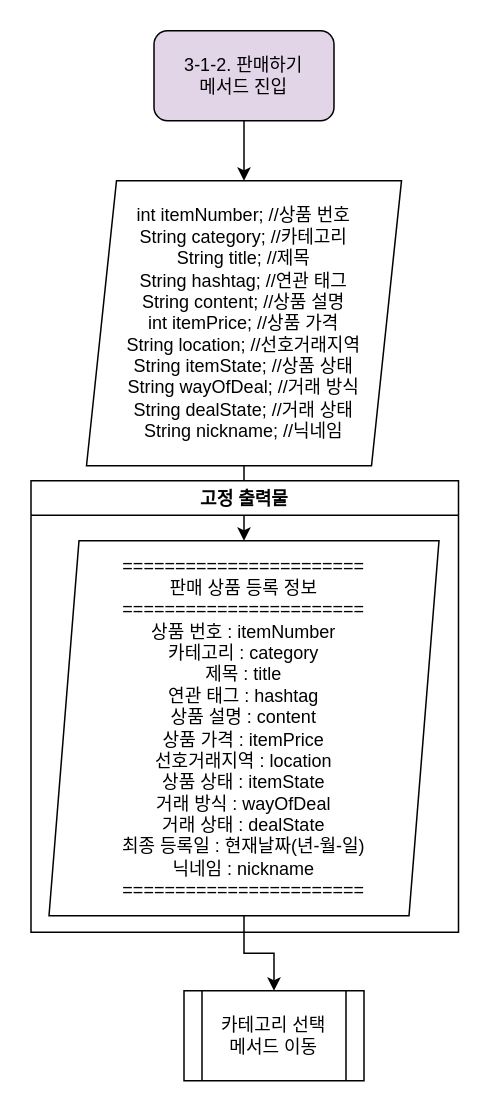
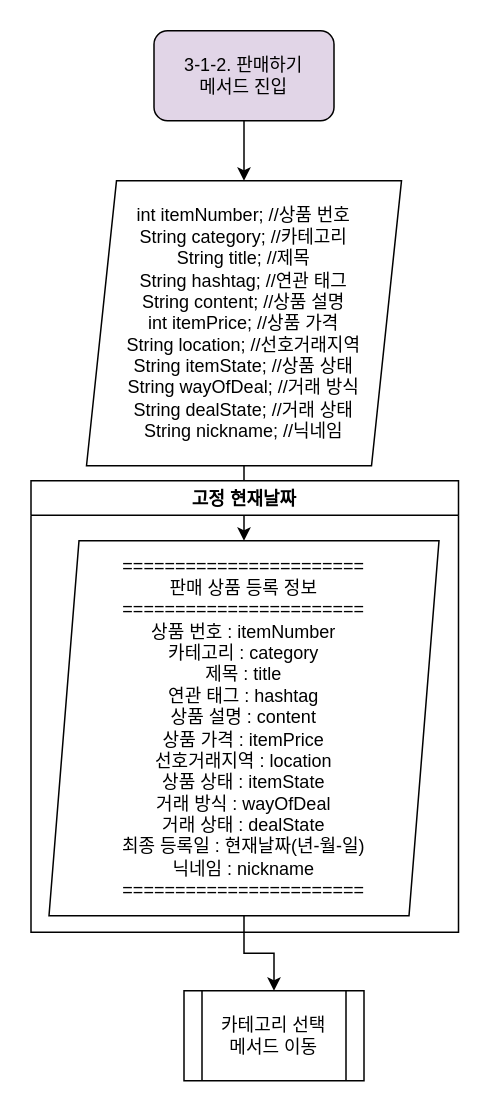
node "고정 출력물": label "고정 출력물" -> "고정 현재날짜"
